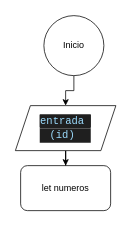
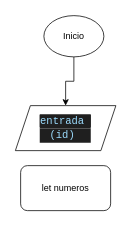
node "Inicio": size 60x60 -> 60x41
edge "entrada (id)" -> "let numeros": removed
